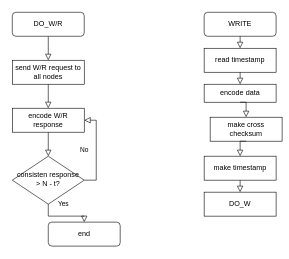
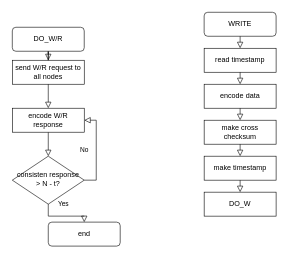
node "DO_W/R": moved (48, 24) -> (48, 39)
node "encode data": size 72x18 -> 72x24
node "make cross checksum": moved (246, 129) -> (240, 132)
